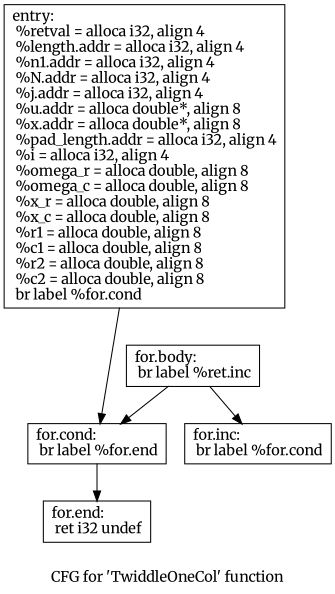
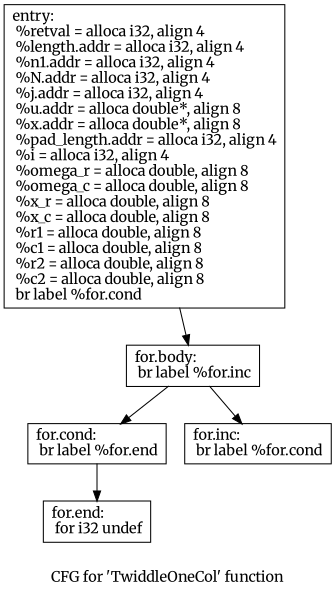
edge "entry:" -> "for.cond:": now "entry:" -> "for.body:"
node "for.body:": text "br label %ret.inc" -> "br label %for.inc"
node "for.end:": text "ret i32 undef" -> "for i32 undef"
